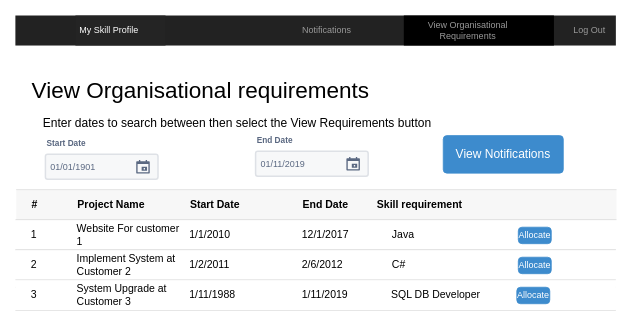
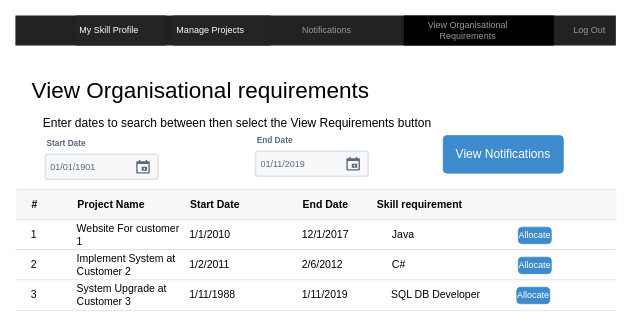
node "Manage Projects": added
